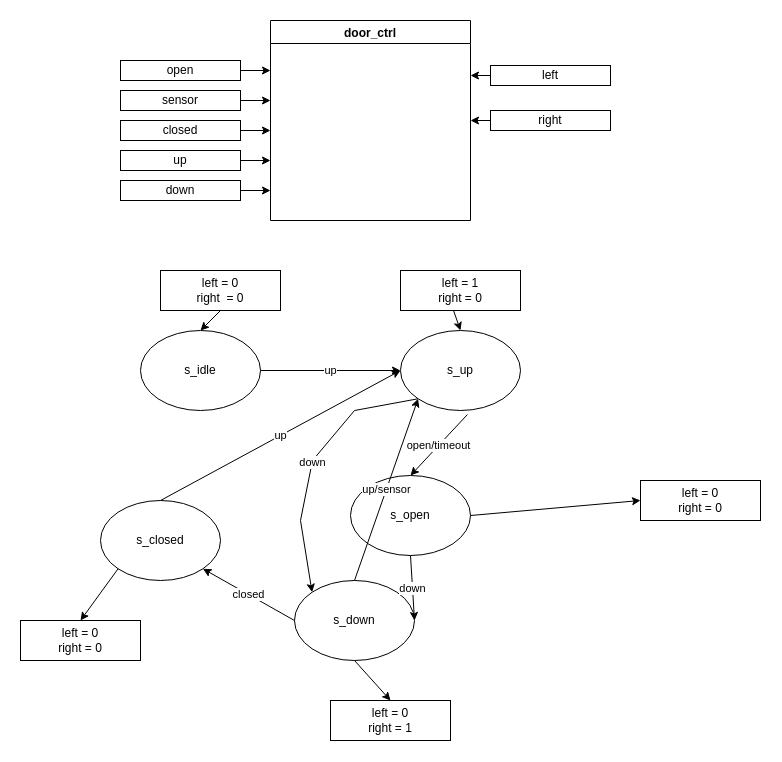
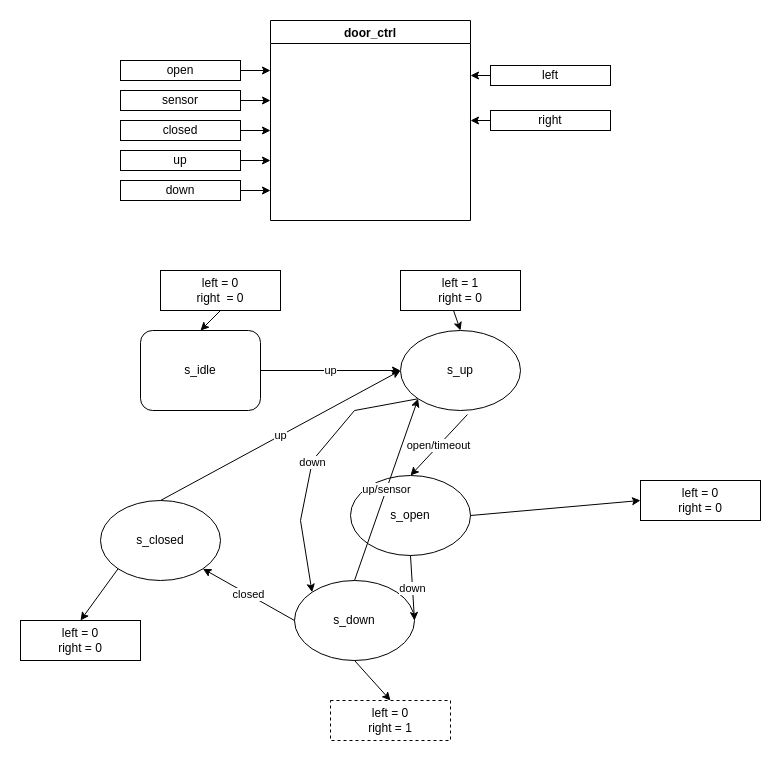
node "s_idle": shape ellipse -> rounded rectangle
node "left = 0 right = 1": style solid -> dashed
